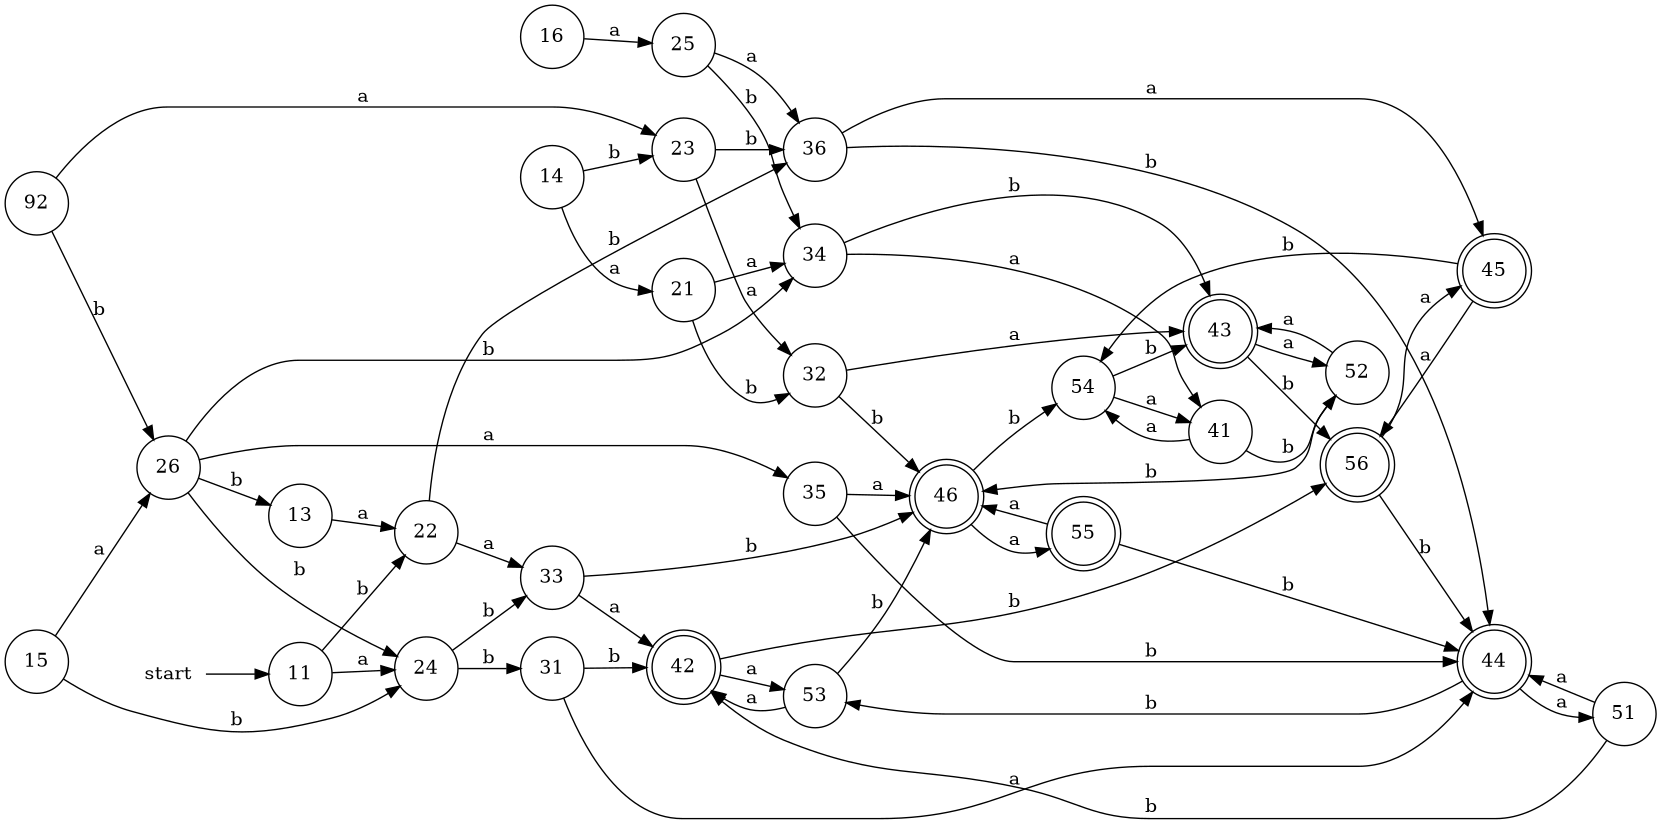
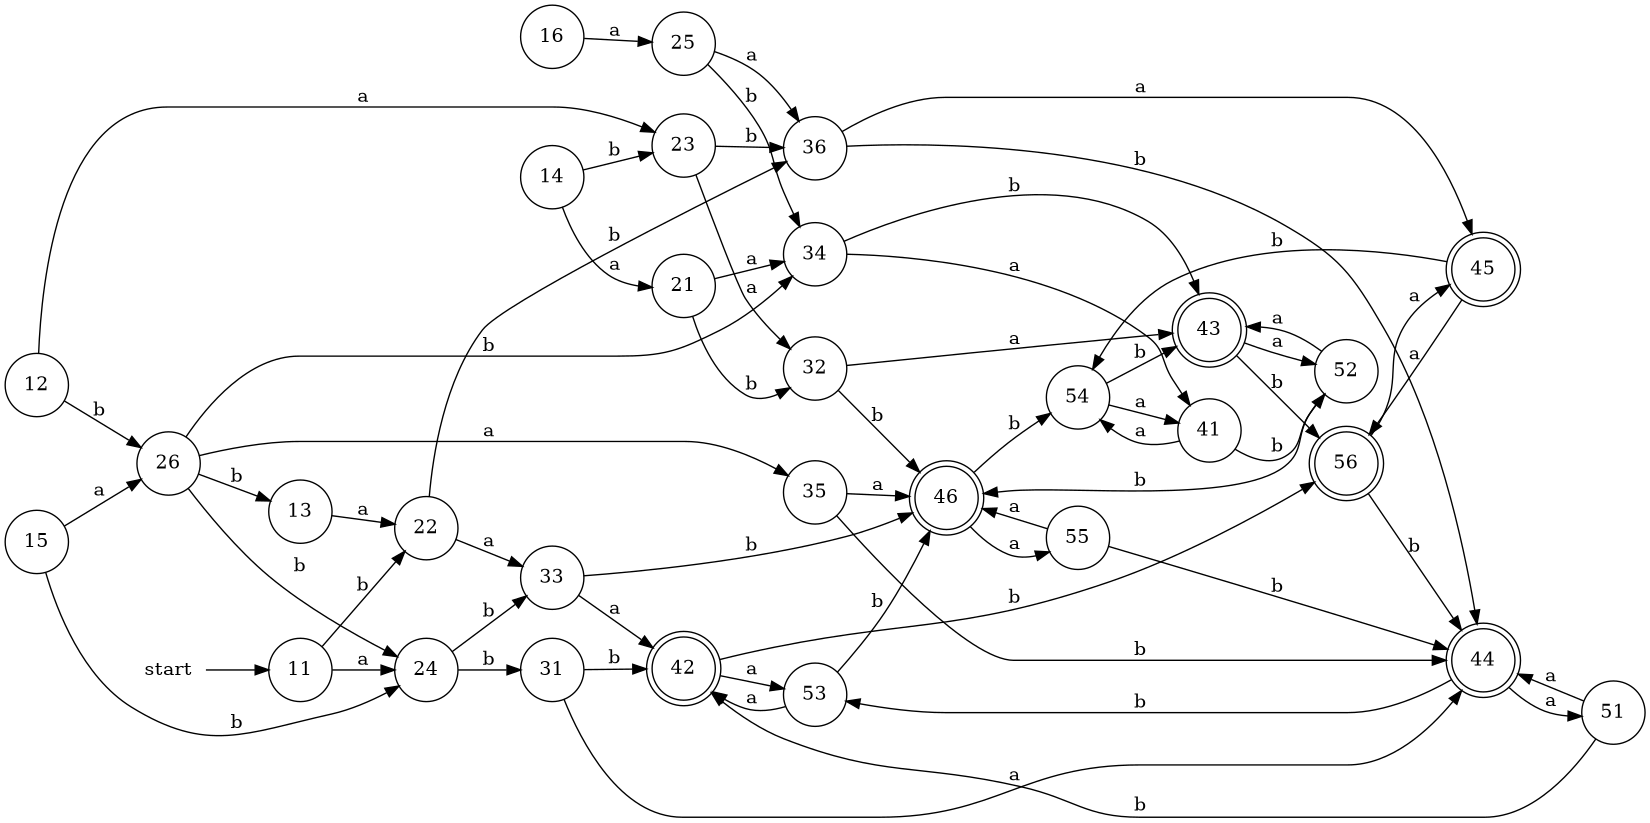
node "92": label "92" -> "12"
node "55": shape doublecircle -> circle
